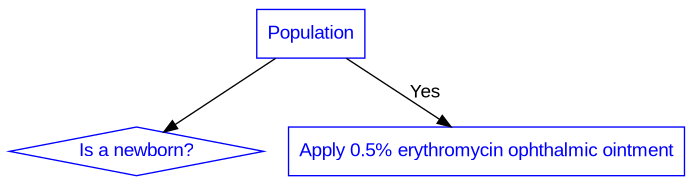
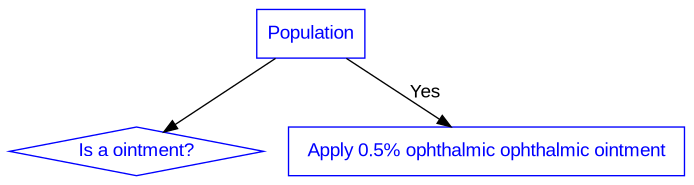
node "Is a newborn?": label "Is a newborn?" -> "Is a ointment?"
node "Apply 0.5% erythromycin ophthalmic ointment": label "Apply 0.5% erythromycin ophthalmic ointment" -> "Apply 0.5% ophthalmic ophthalmic ointment"
